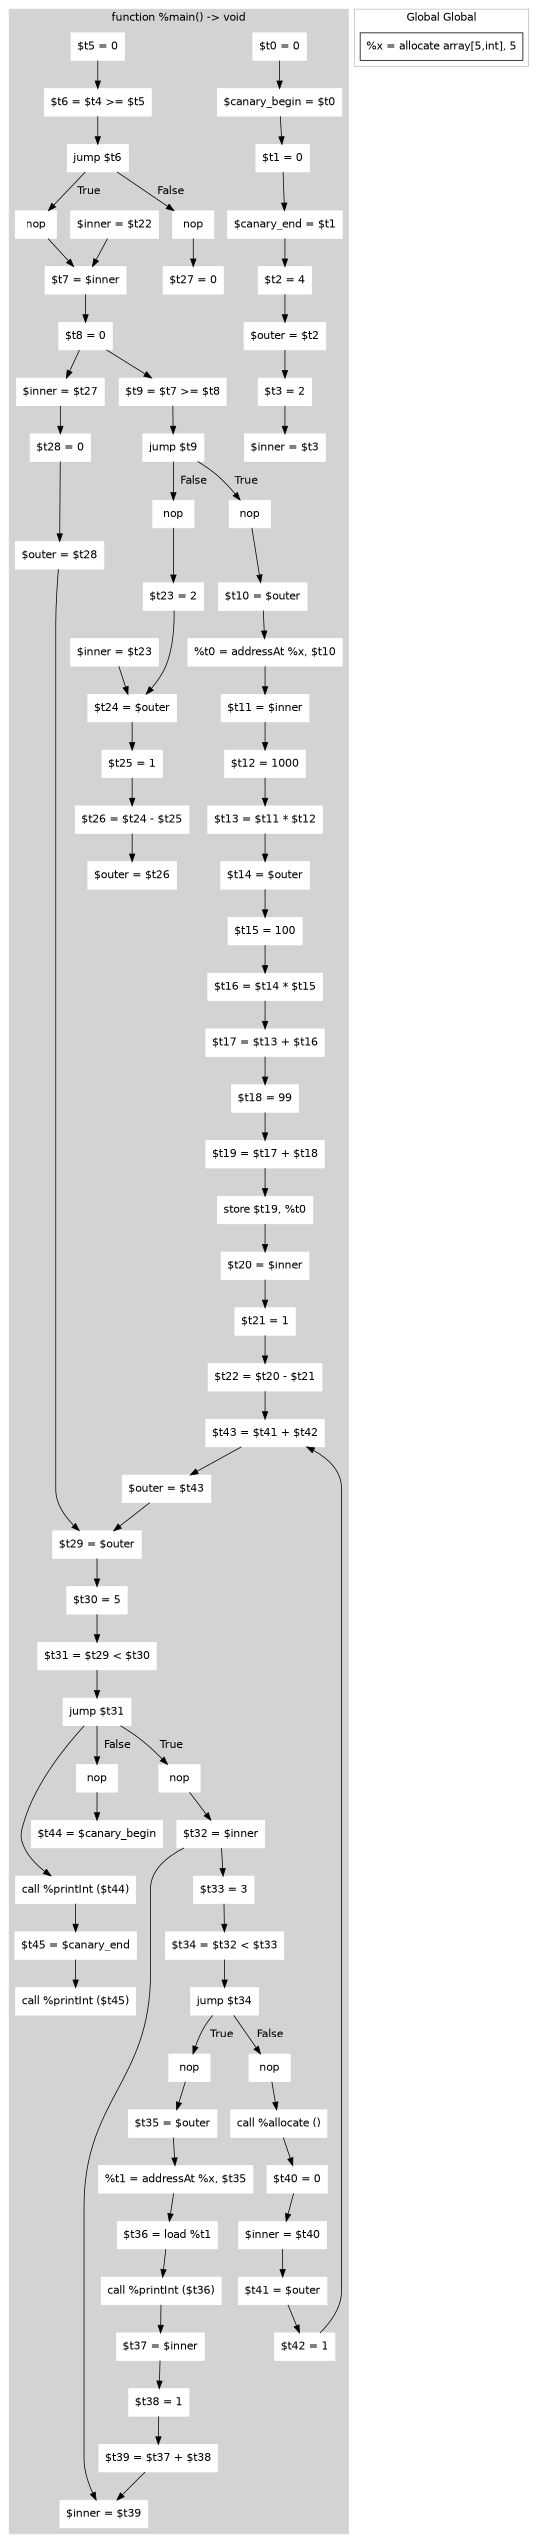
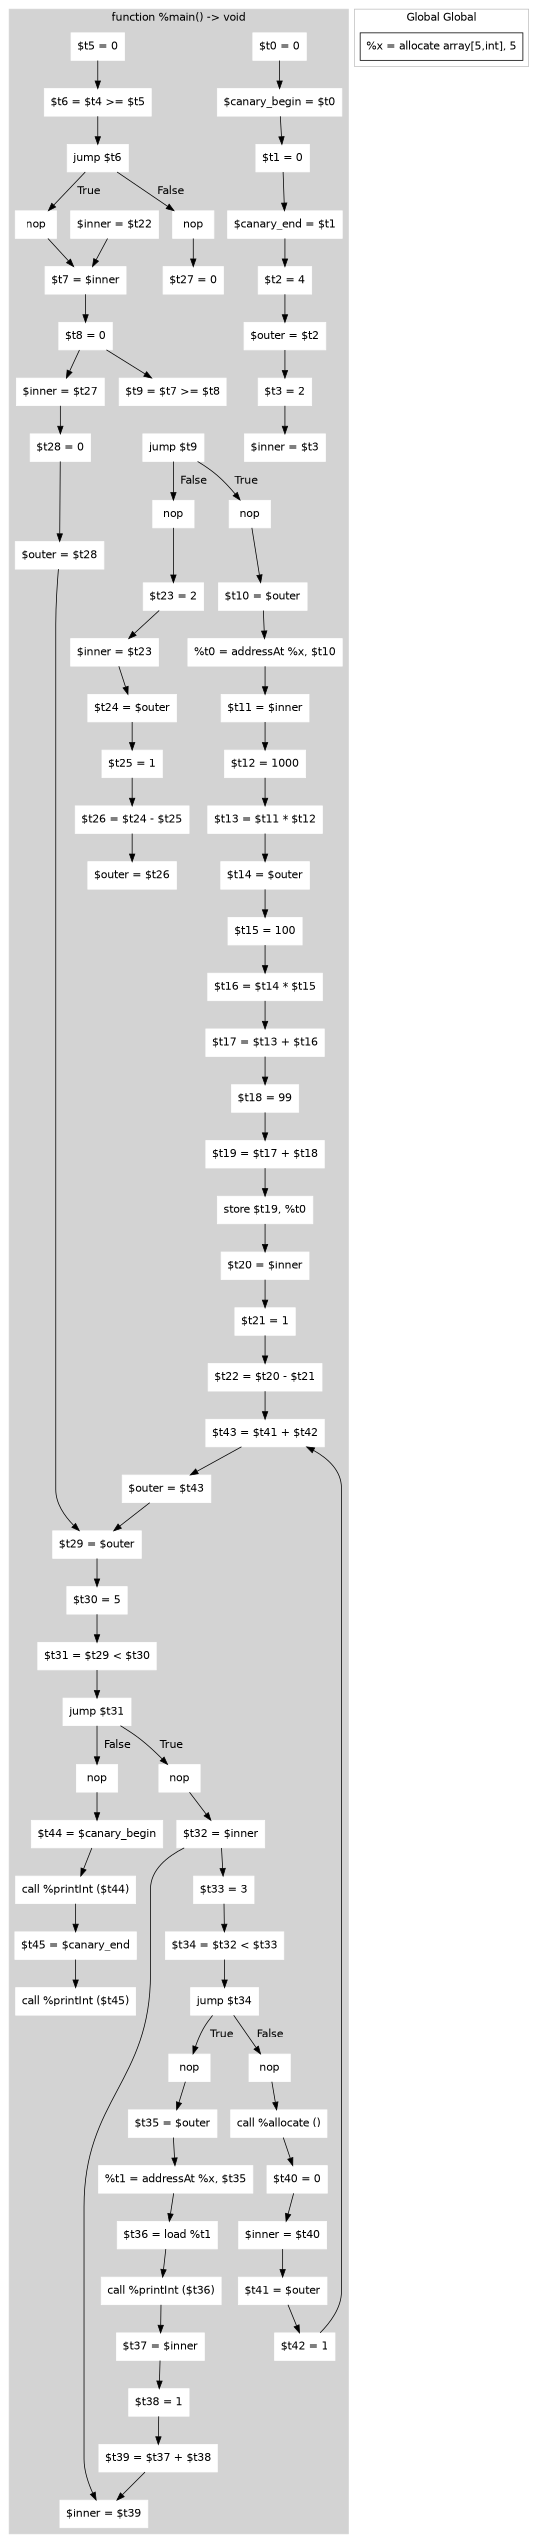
edge "$t9 = $t7 >= $t8" -> "jump $t9": removed
edge "$t23 = 2" -> "$t24 = $outer": now "$t23 = 2" -> "$inner = $t23"
edge "jump $t31" -> "call %printInt ($t44)": now "$t44 = $canary_begin" -> "call %printInt ($t44)"
